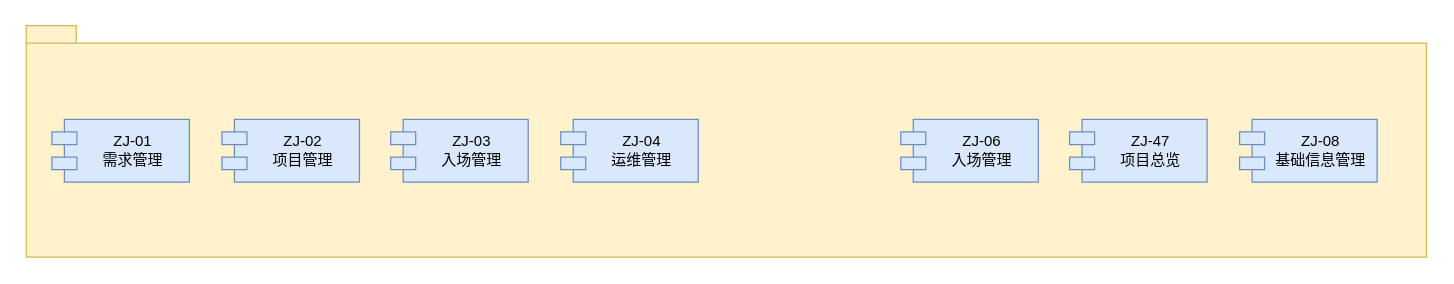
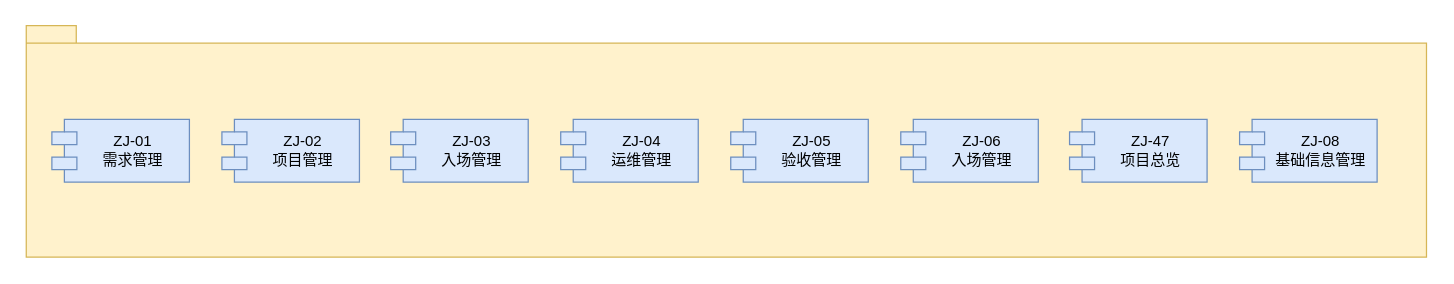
node "ZJ-05 验收管理": added
